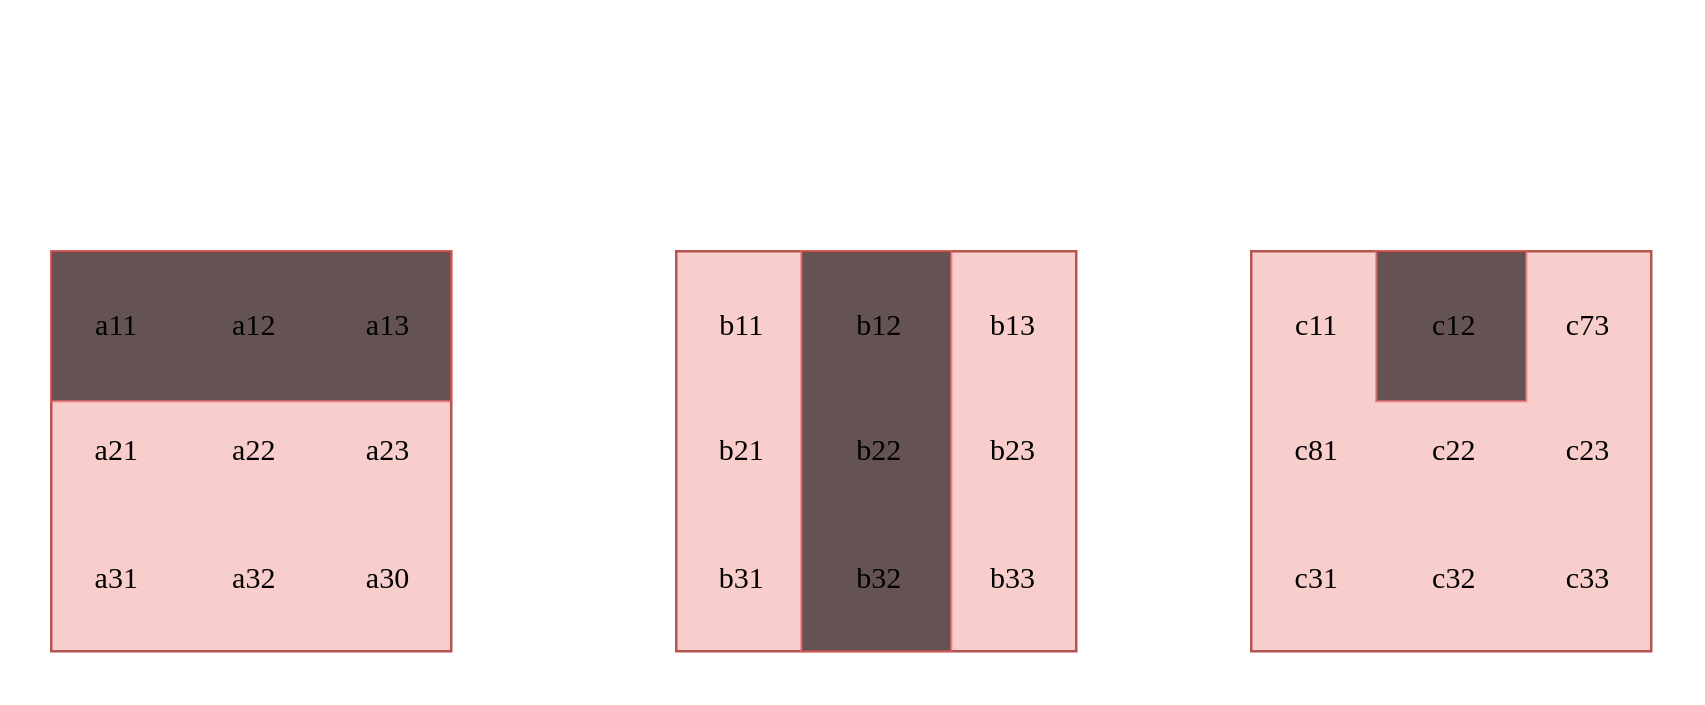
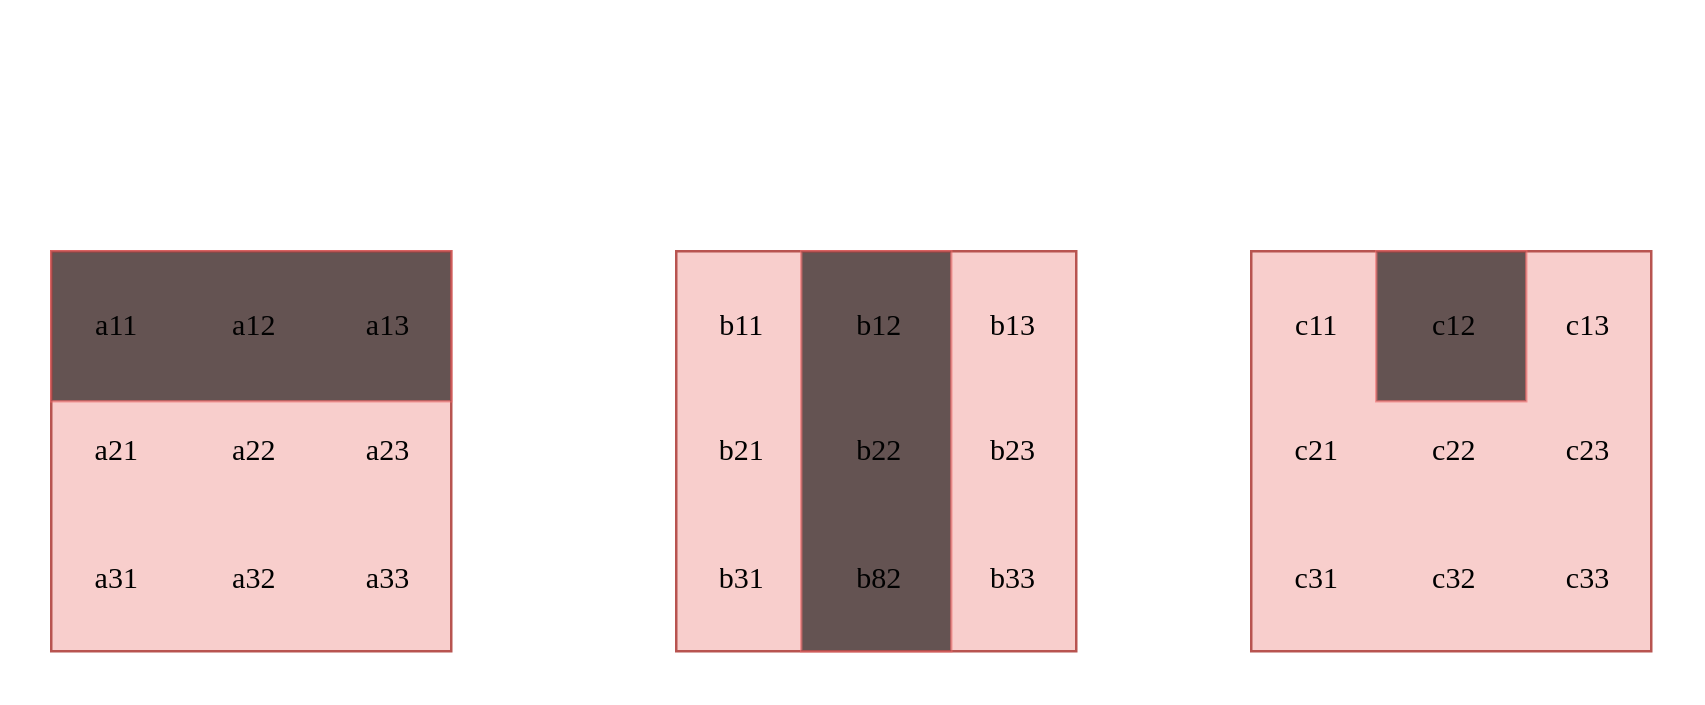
node "c73": label "c73" -> "c13"
node "c81": label "c81" -> "c21"
node "a30": label "a30" -> "a33"
node "b32": label "b32" -> "b82"
